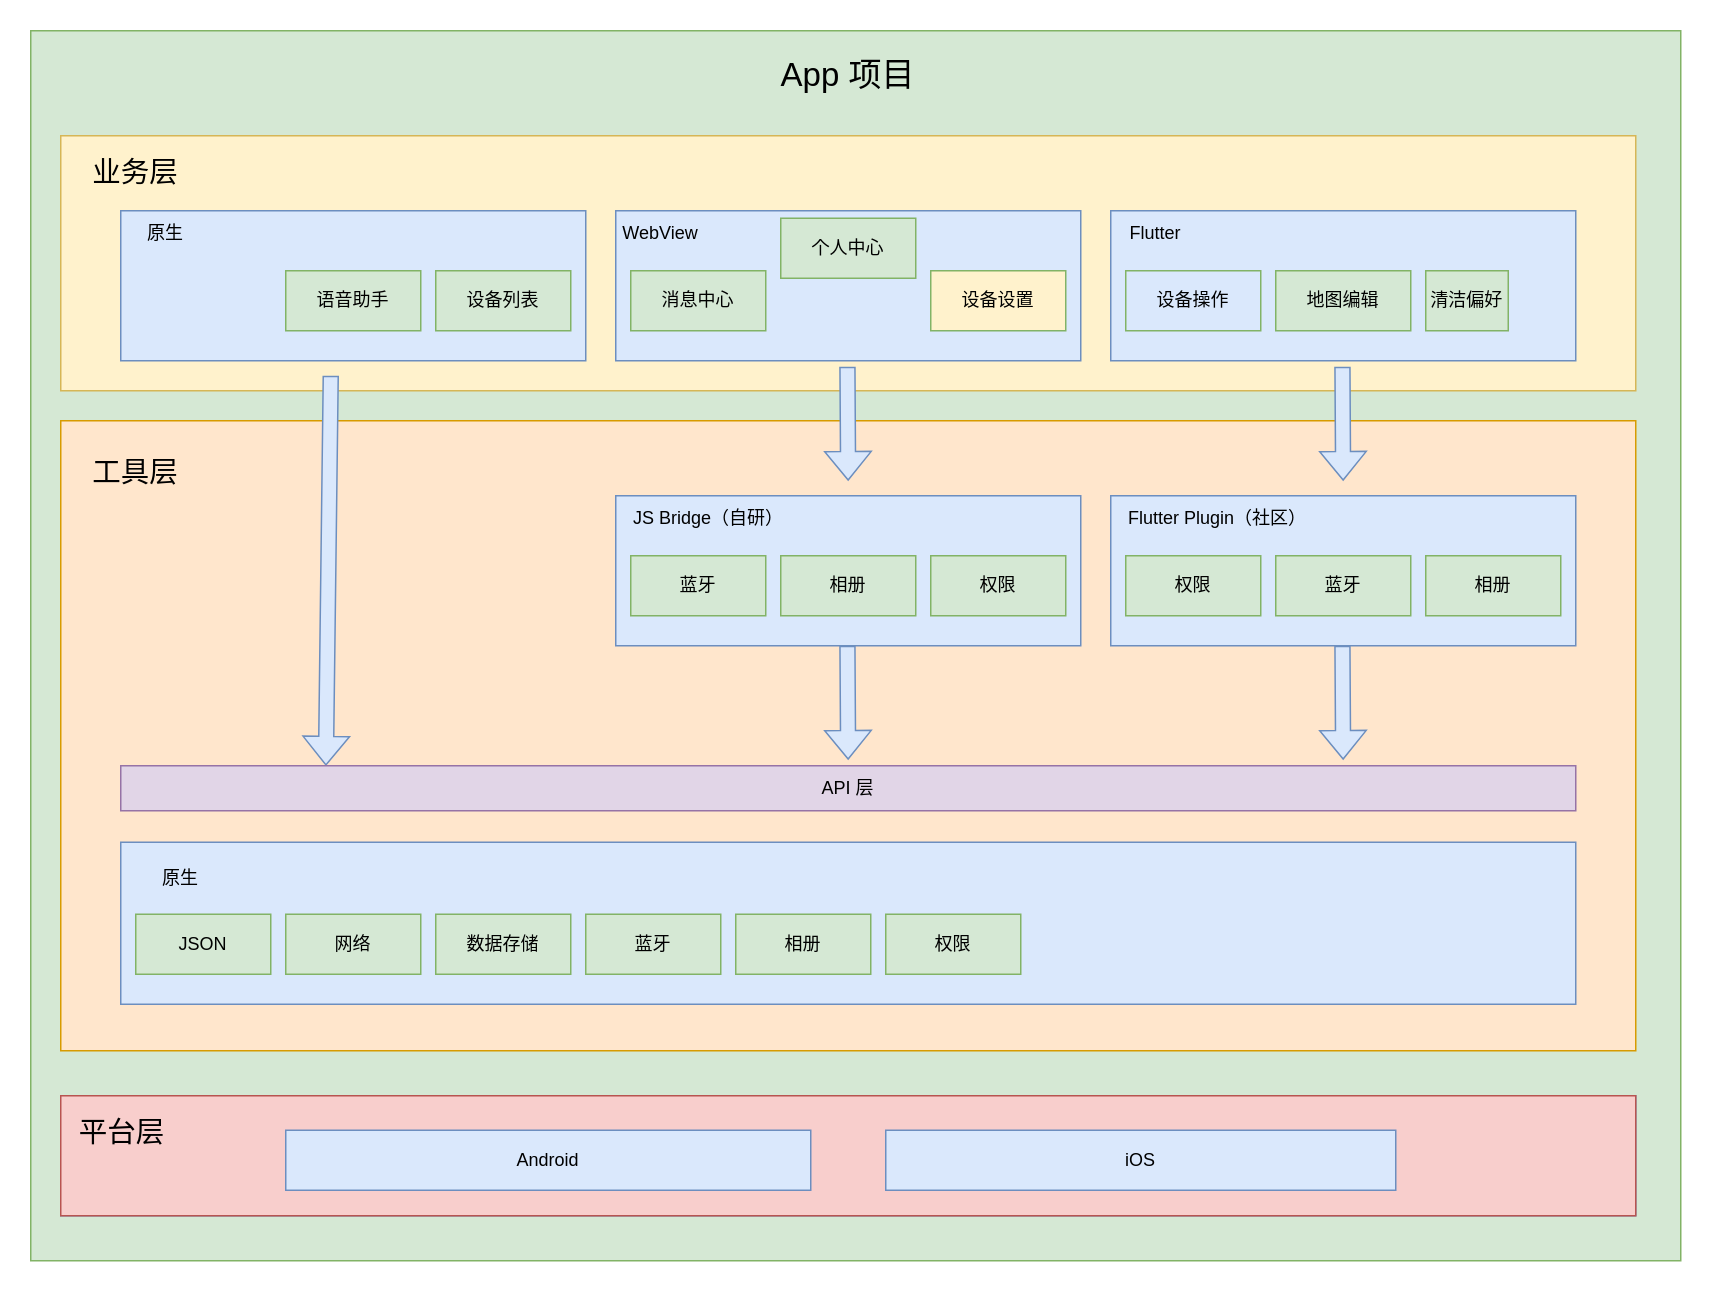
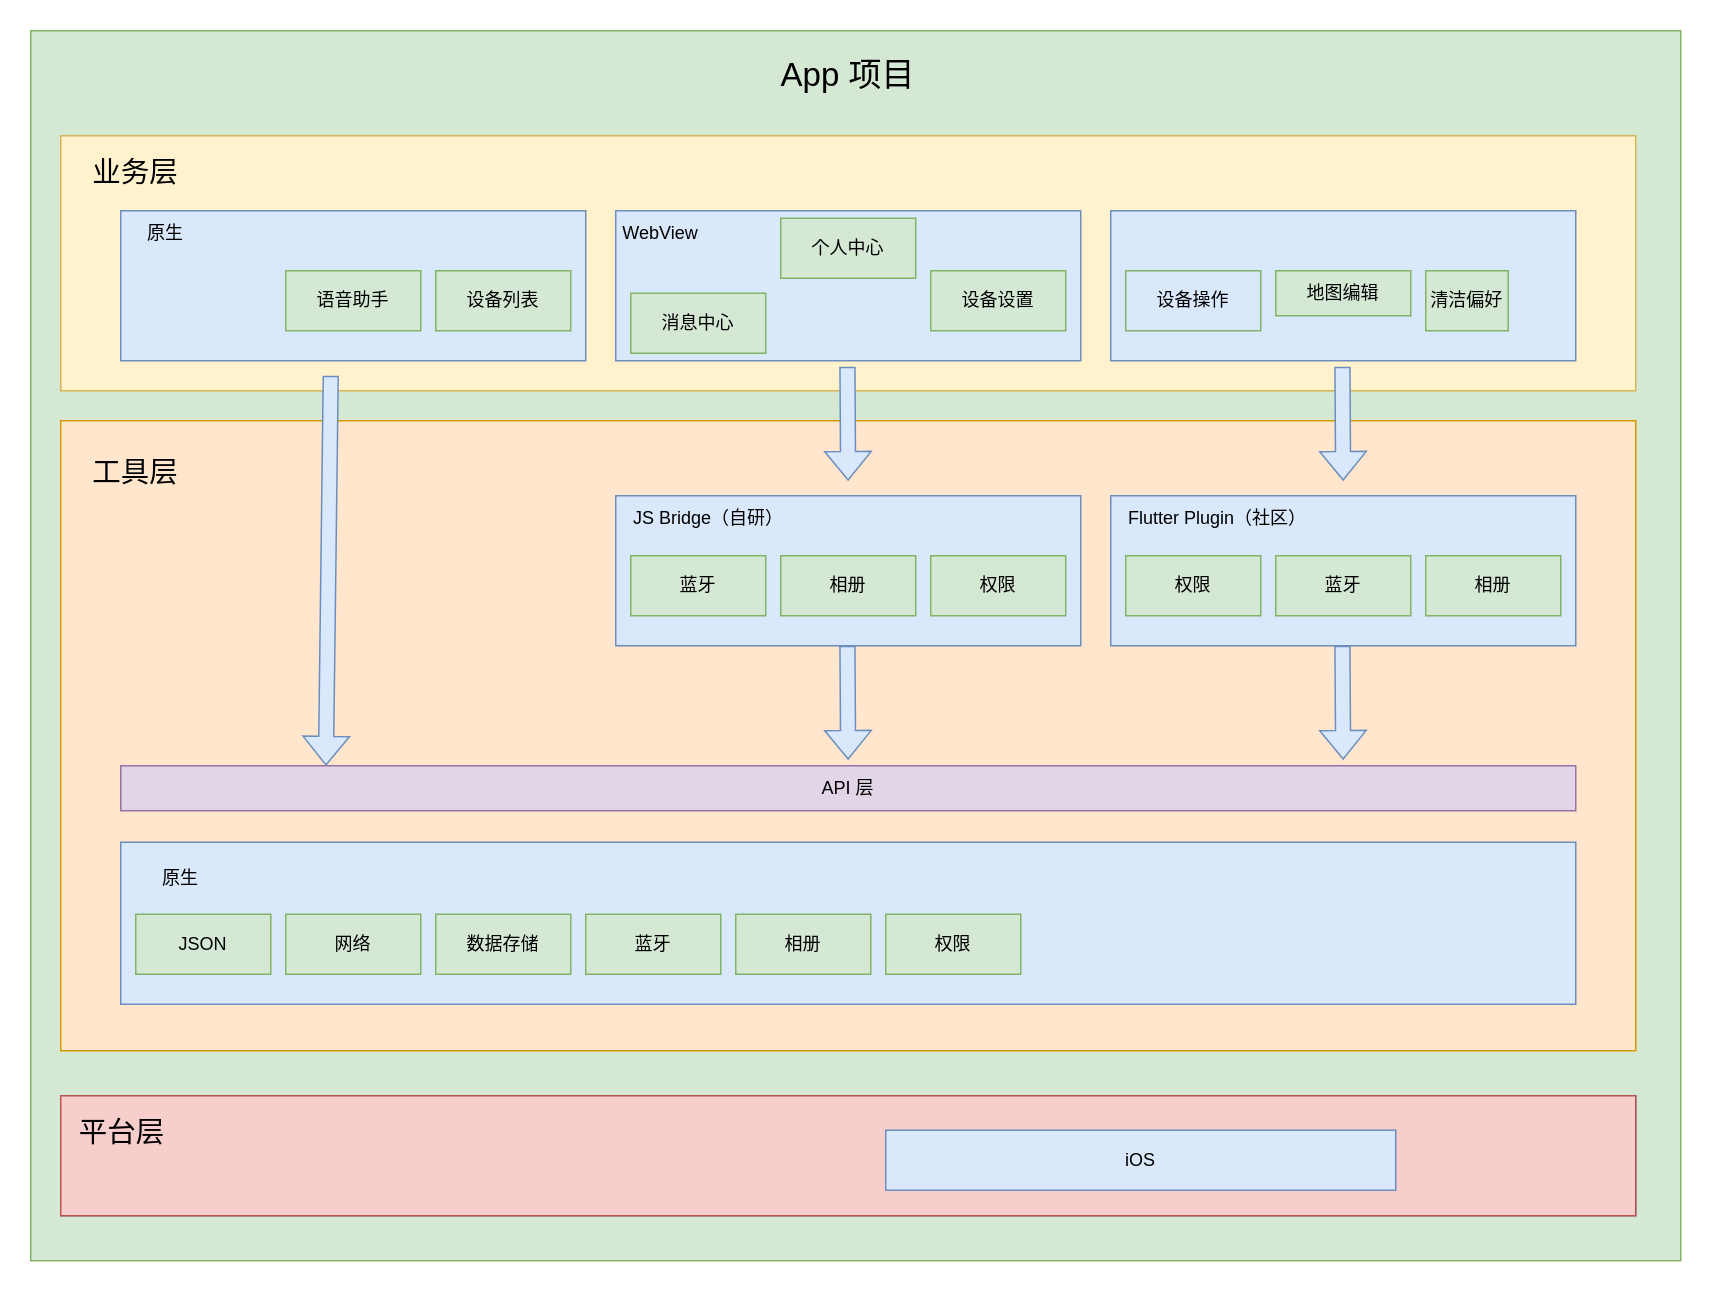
node "Flutter": removed
node "消息中心": moved (698, 301) -> (698, 323)
node "设备设置": fillcolor #fff2cc -> #d5e8d4
node "地图编辑": size 135x60 -> 135x45
node "Android": removed
